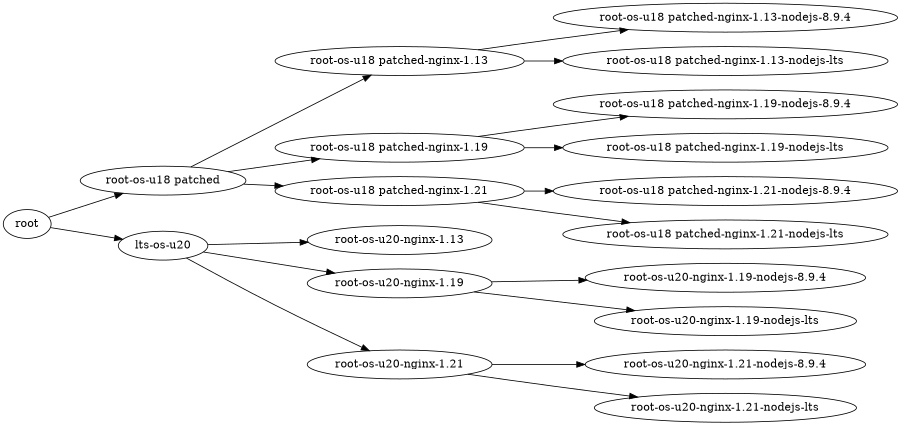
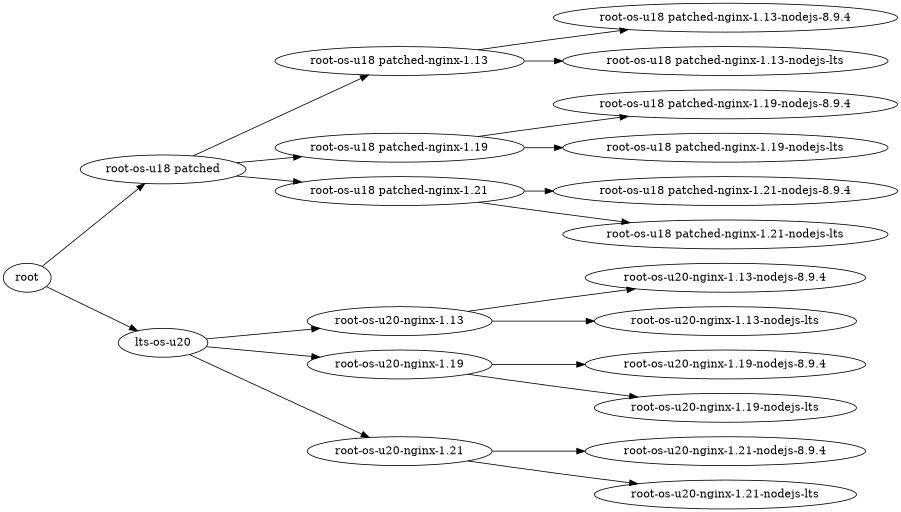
node "root-os-u20-nginx-1.13-nodejs-8.9.4": added
node "root-os-u20-nginx-1.13-nodejs-lts": added
